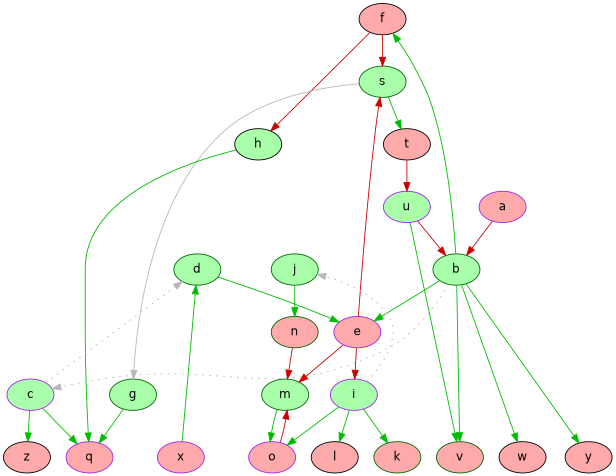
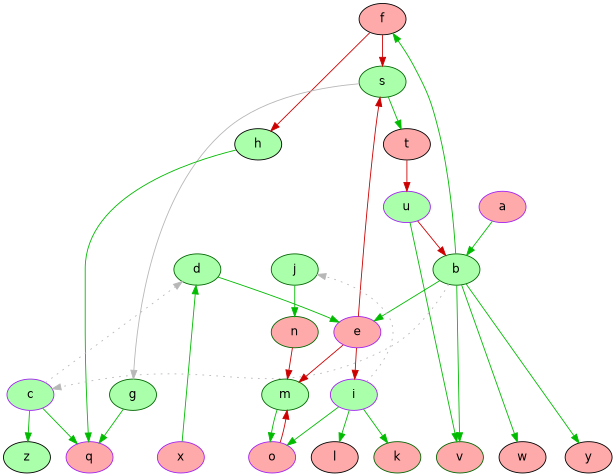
edge "a" -> "b": color #cc0000 -> #00bb00
node "z": fillcolor #ffaaaa -> #aaffaa
